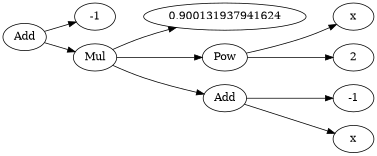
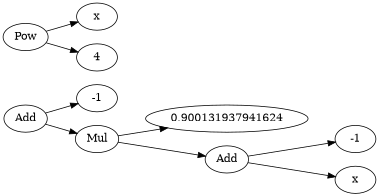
edge "Mul" -> "Pow": removed
node "2": label "2" -> "4"
